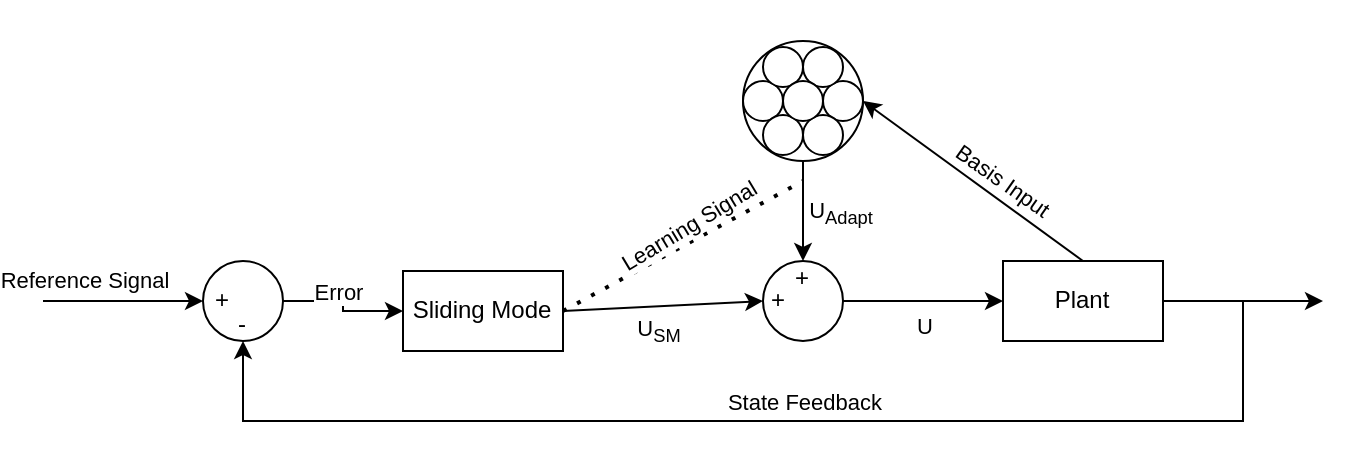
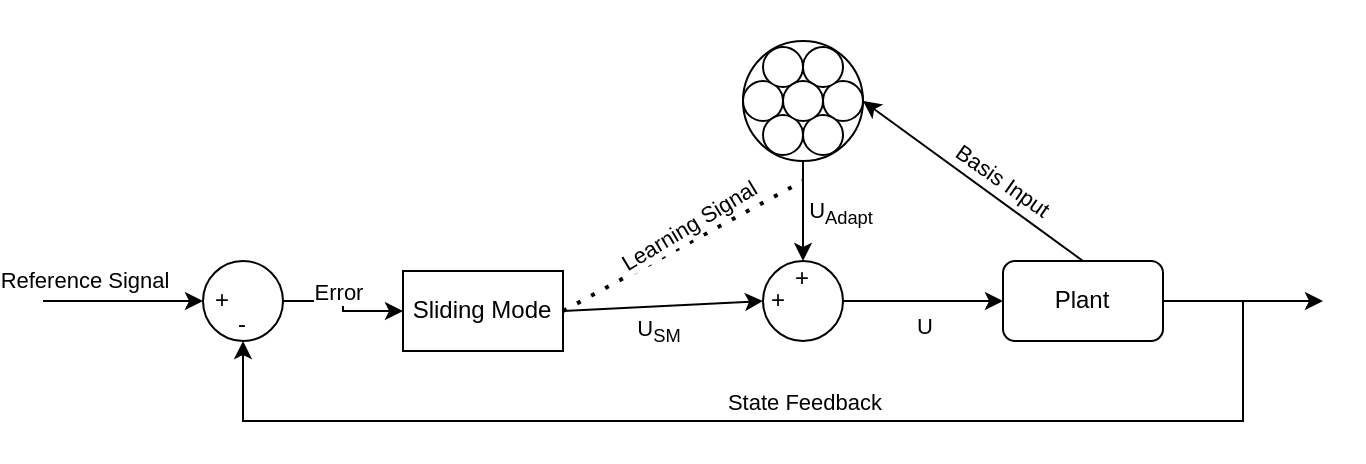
node "Plant": shape rectangle -> rounded rectangle
